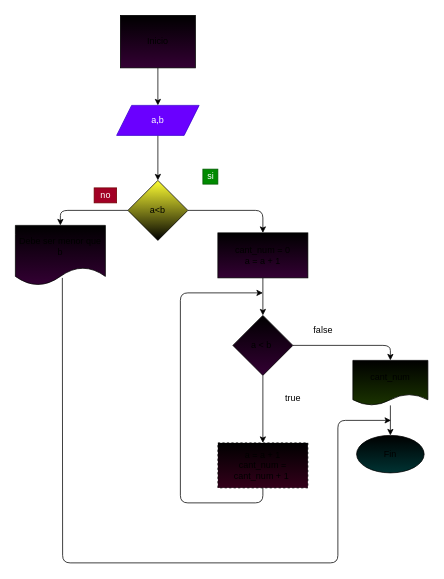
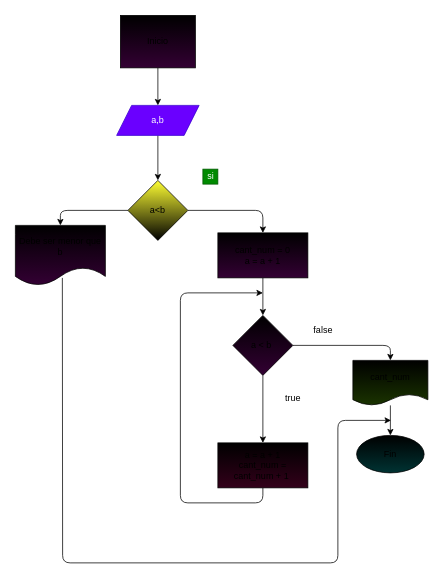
node "no": removed
node "a = a + 1 cant_num = cant_num + 1": style dashed -> solid
